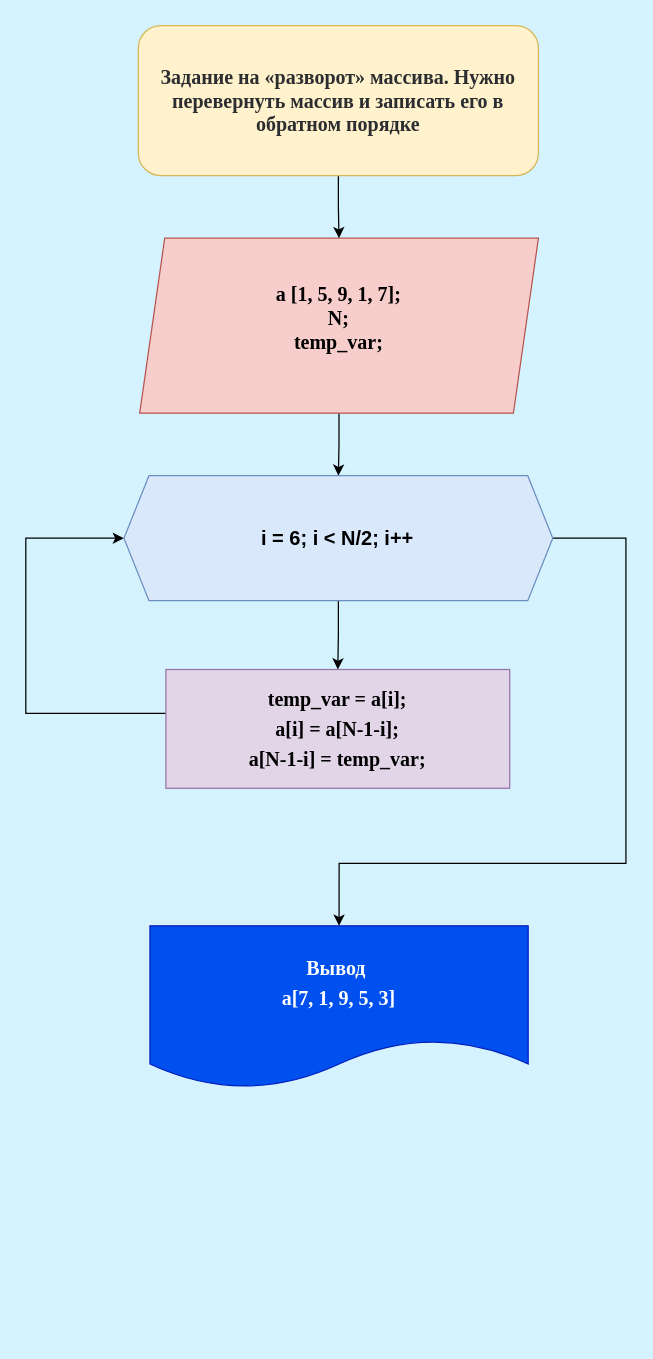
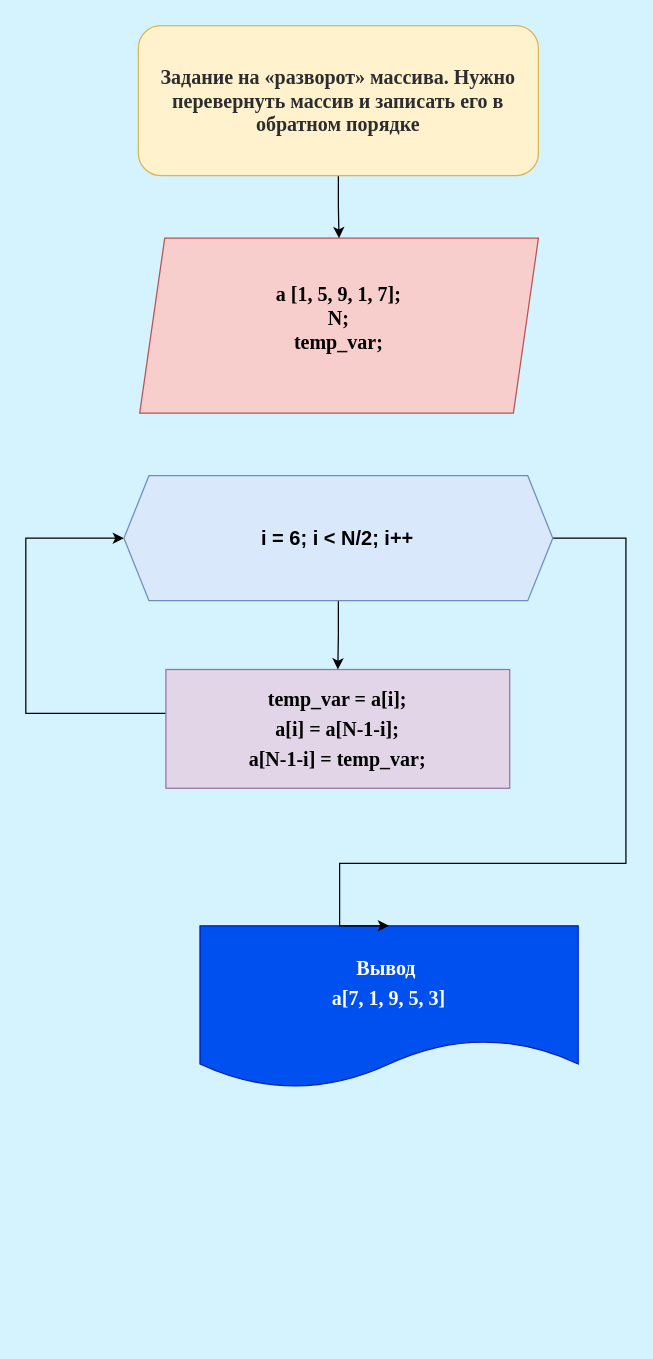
edge "a [1, 5, 9, 1, 7]; N; temp_var;" -> "i = 6; i < N/2; i++": removed
node "Вывод a[7, 1, 9, 5, 3]": moved (339, 1007) -> (389, 1007)
